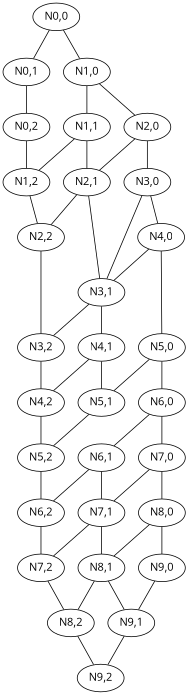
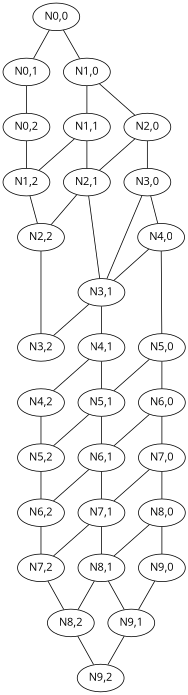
edge "N3,2" -- "N4,2": removed
edge "N5,1" -- "N6,1": added
